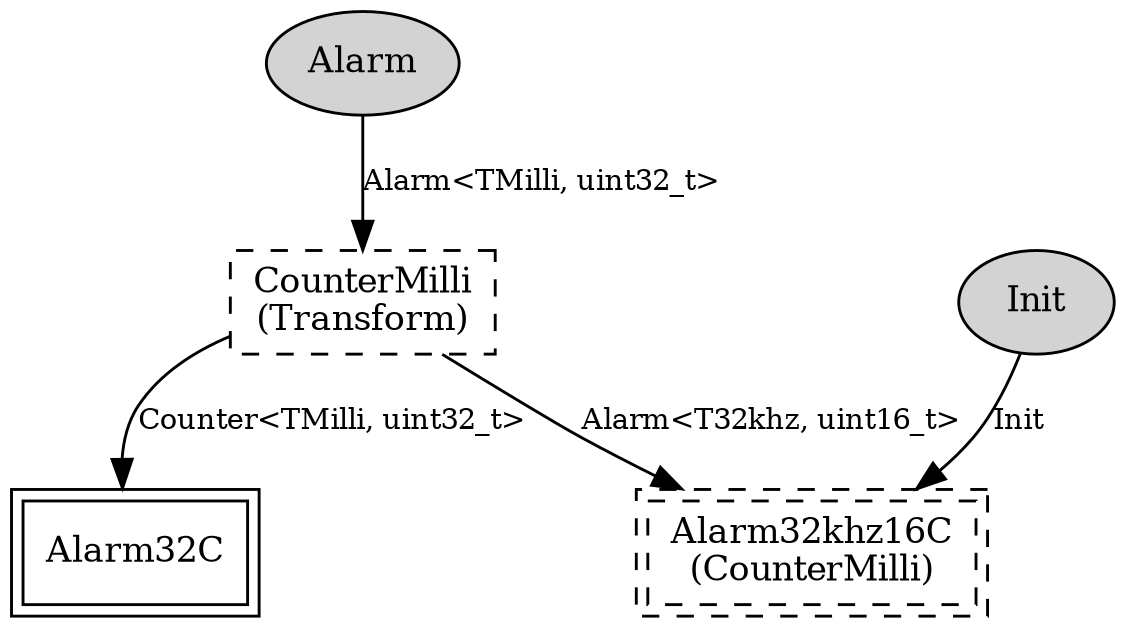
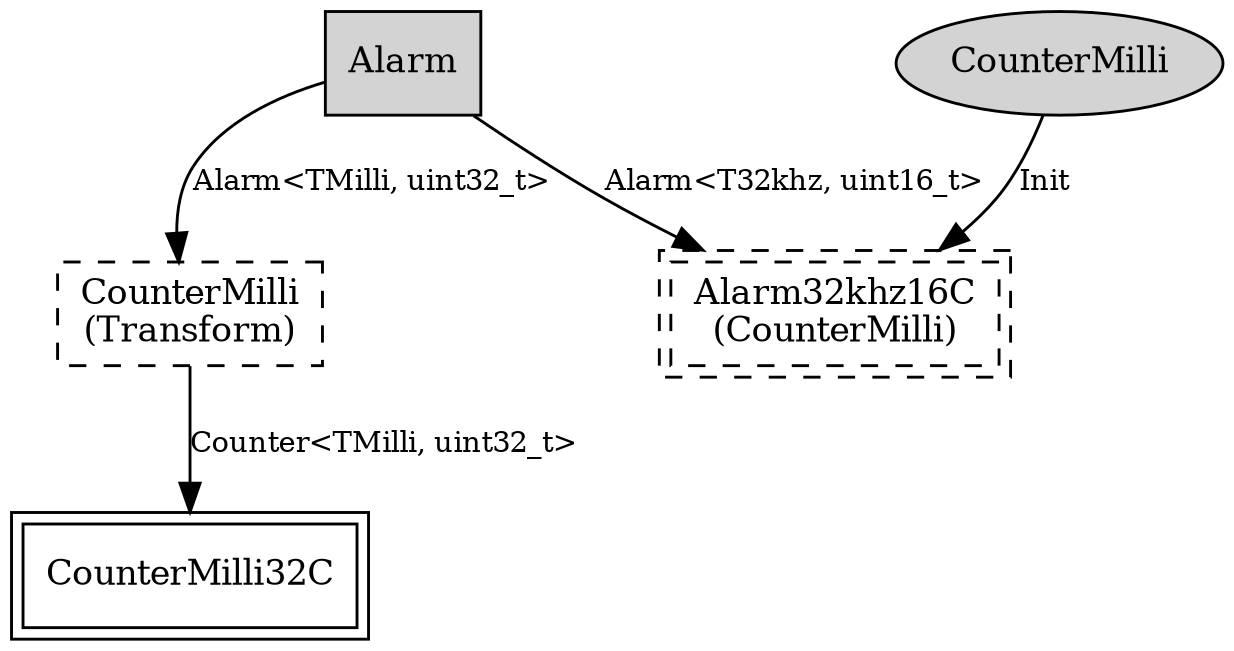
node "Alarm": shape ellipse -> box
node "Init": label "Init" -> "CounterMilli"
edge "CounterMilli (Transform)" -> "Alarm32khz16C (CounterMilli)": now "Alarm" -> "Alarm32khz16C (CounterMilli)"
node "Alarm32C": label "Alarm32C" -> "CounterMilli32C"
